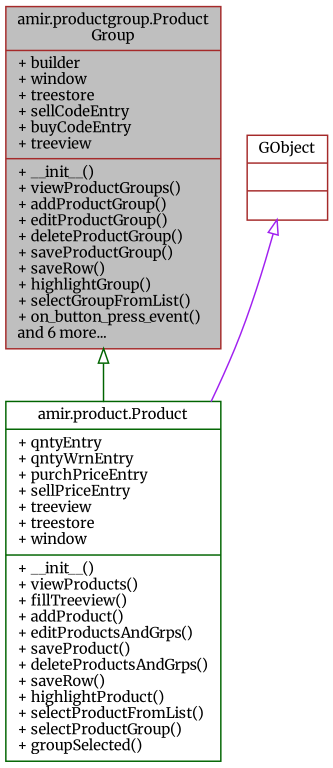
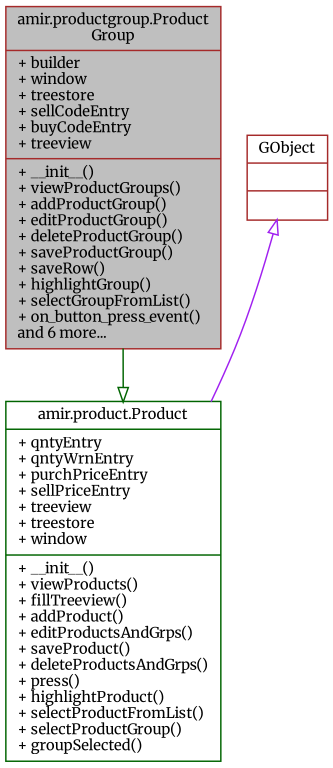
edge "amir.product.Product" -> "amir.productgroup.Product": reversed
node "amir.product.Product": text "+ saveRow()" -> "+ press()"
